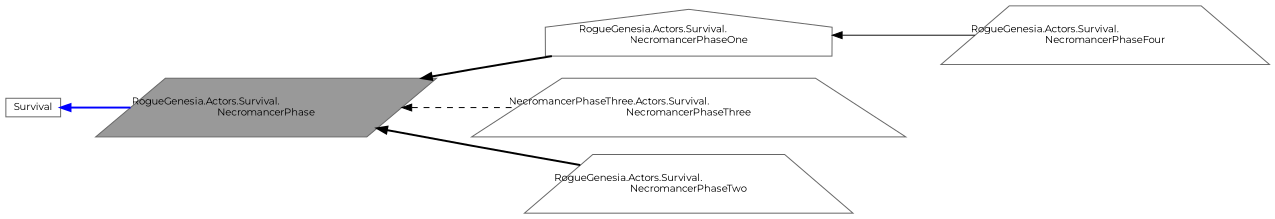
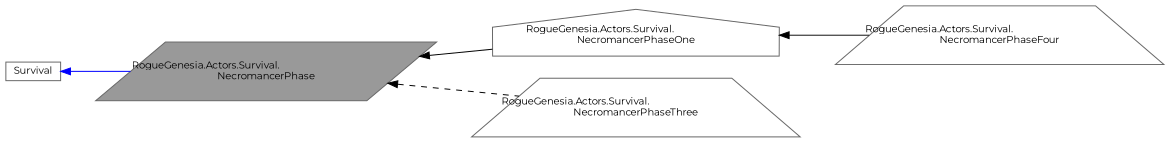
edge "RogueGenesia.Actors.Survival. NecromancerPhaseOne" -> "RogueGenesia.Actors.Survival. NecromancerPhase": style bold -> solid
edge "RogueGenesia.Actors.Survival. NecromancerPhase" -> "Survival": style bold -> solid
node "NecromancerPhaseThree.Actors.Survival. NecromancerPhaseThree": label "NecromancerPhaseThree.Actors.Survival. NecromancerPhaseThree" -> "RogueGenesia.Actors.Survival. NecromancerPhaseThree"
node "RogueGenesia.Actors.Survival. NecromancerPhaseTwo": removed
